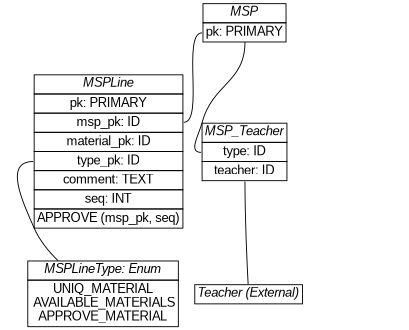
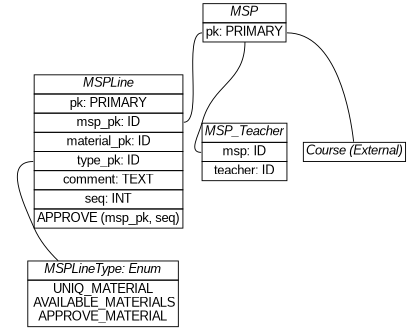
node "MSP_Teacher": text "type: ID" -> "msp: ID"
node "Course (External)": added
node "Teacher (External)": removed
